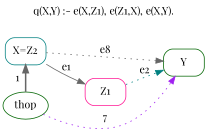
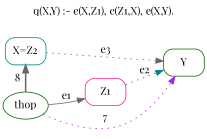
edge "X=Z2" -> "Y": label "e8" -> "e3"
edge "X=Z2" -> "Z1": now "thop" -> "Z1"
edge "thop" -> "X=Z2": label "1" -> "8"
